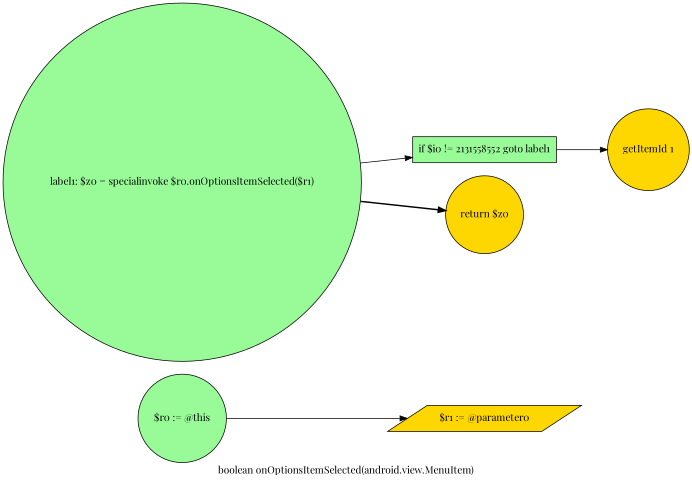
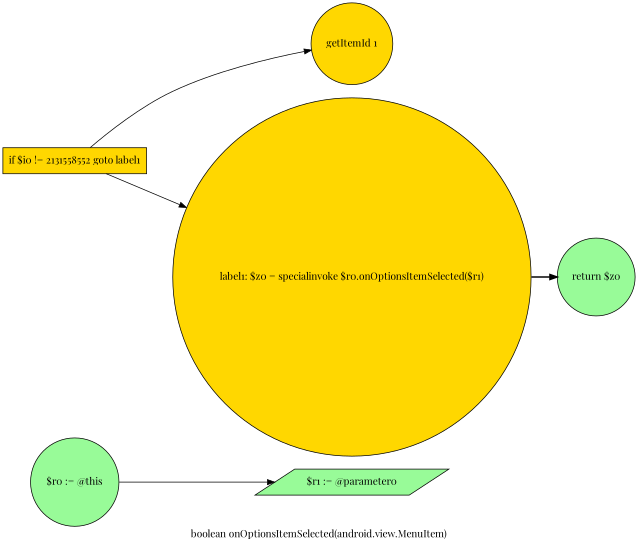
node "if $i0 != 2131558552 goto label1": fillcolor palegreen -> gold
edge "label1: $z0 = specialinvoke $r0.onOptionsItemSelected($r1)" -> "if $i0 != 2131558552 goto label1": reversed
node "label1: $z0 = specialinvoke $r0.onOptionsItemSelected($r1)": fillcolor palegreen -> gold
node "return $z0": fillcolor gold -> palegreen
node "$r1 := @parameter0": fillcolor gold -> palegreen
